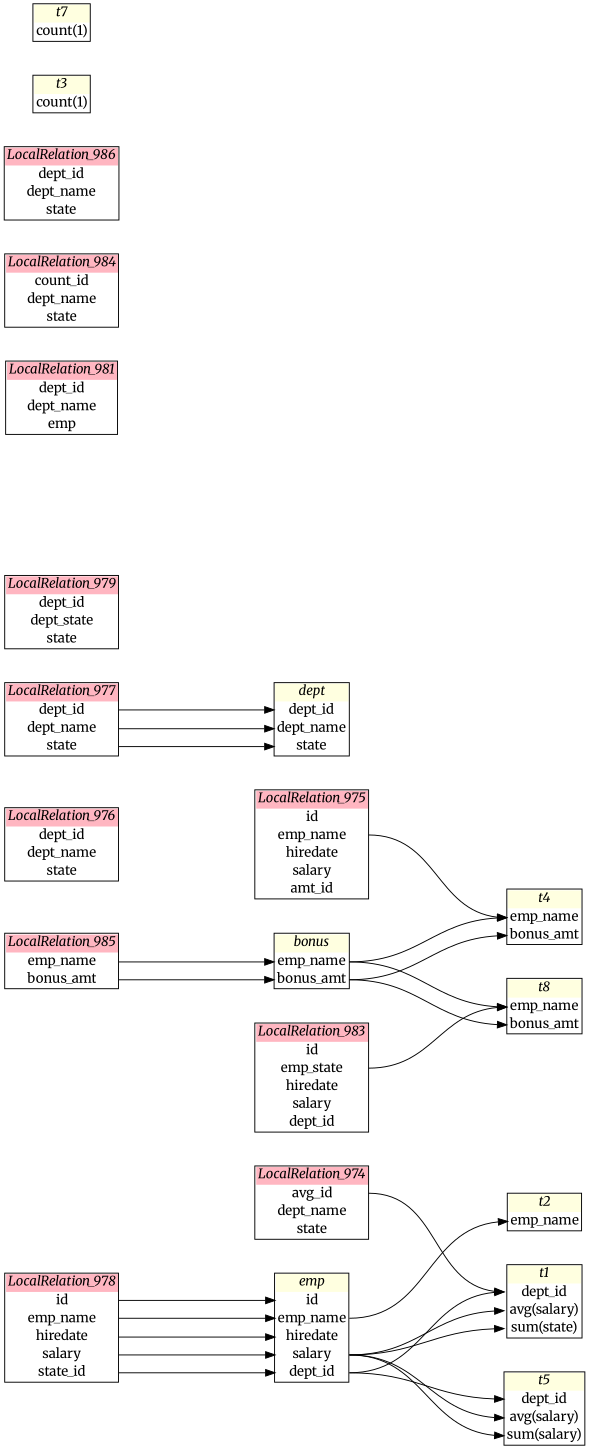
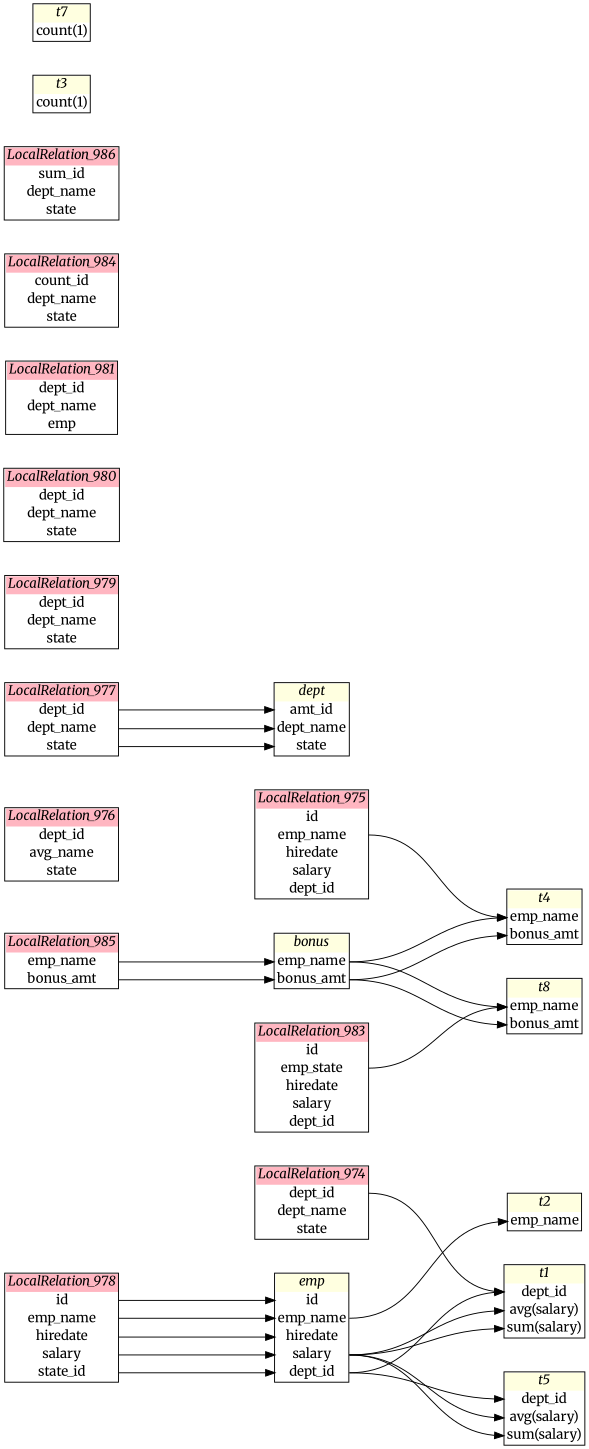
node "LocalRelation_986": text "dept_id" -> "sum_id"
node "LocalRelation_980": added
node "LocalRelation_979": text "dept_state" -> "dept_name"
node "dept": text "dept_id" -> "amt_id"
node "LocalRelation_976": text "dept_name" -> "avg_name"
node "LocalRelation_975": text "amt_id" -> "dept_id"
node "LocalRelation_974": text "avg_id" -> "dept_id"
node "t1": text "sum(state)" -> "sum(salary)"
